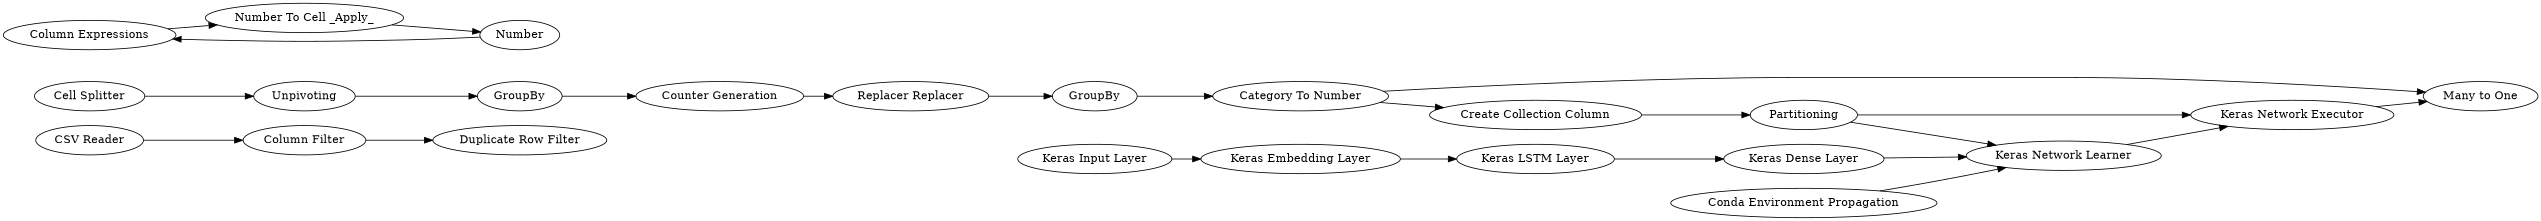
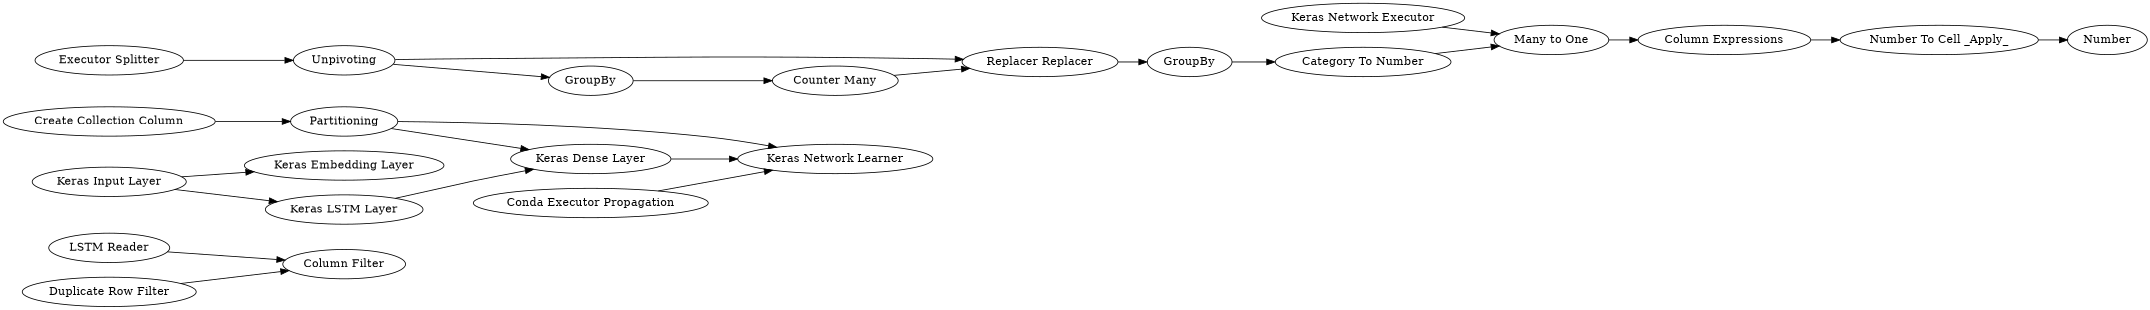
edge "Number" -> "Column Expressions": now "Many to One" -> "Column Expressions"
edge "Unpivoting" -> "Replacer Replacer": added
node "Cell Splitter": label "Cell Splitter" -> "Executor Splitter"
node "Counter Generation": label "Counter Generation" -> "Counter Many"
edge "Category To Number" -> "Create Collection Column": removed
edge "Partitioning" -> "Keras Network Executor": now "Partitioning" -> "Keras Dense Layer"
edge "Keras Network Learner" -> "Keras Network Executor": removed
node "CSV Reader": label "CSV Reader" -> "LSTM Reader"
edge "Column Filter" -> "Duplicate Row Filter": reversed
edge "Keras Embedding Layer" -> "Keras LSTM Layer": now "Keras Input Layer" -> "Keras LSTM Layer"
node "Conda Environment Propagation": label "Conda Environment Propagation" -> "Conda Executor Propagation"
